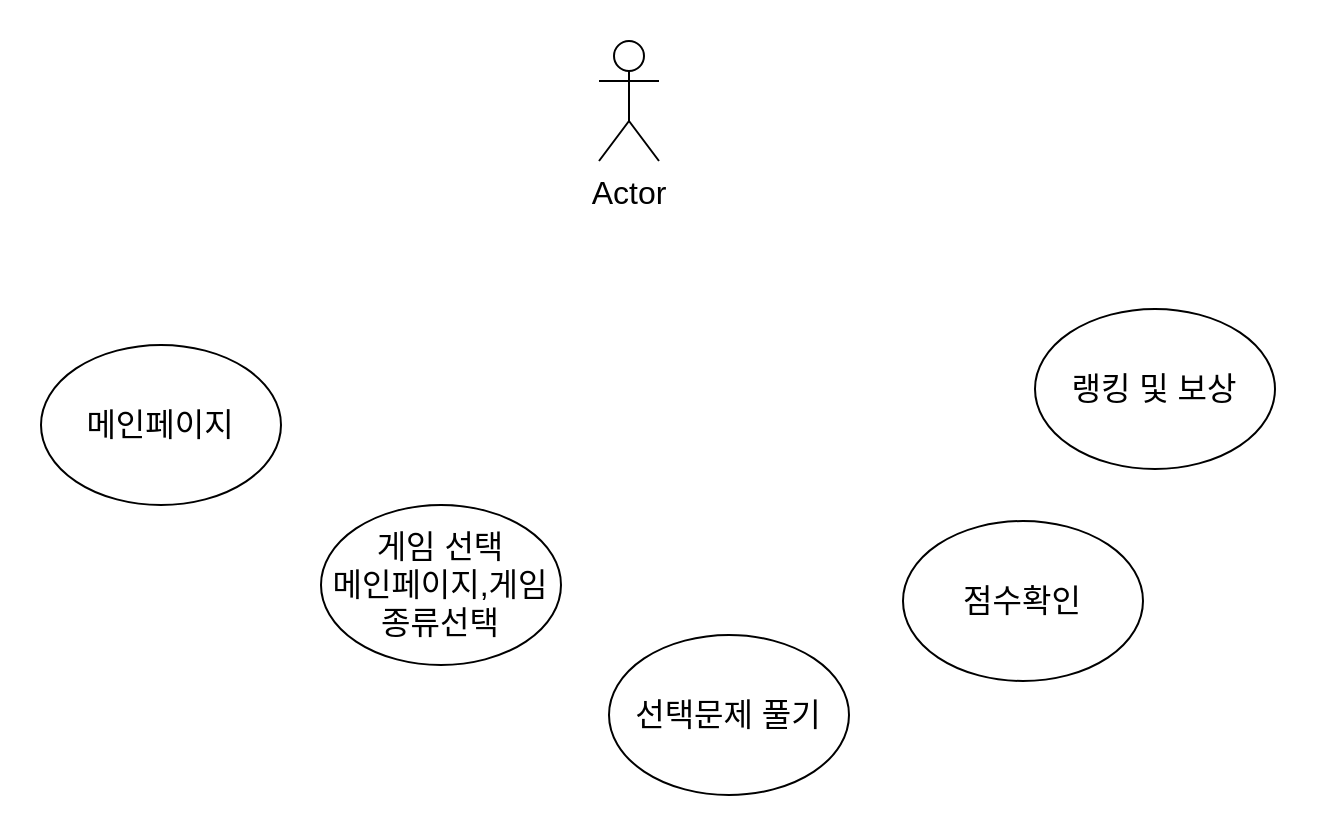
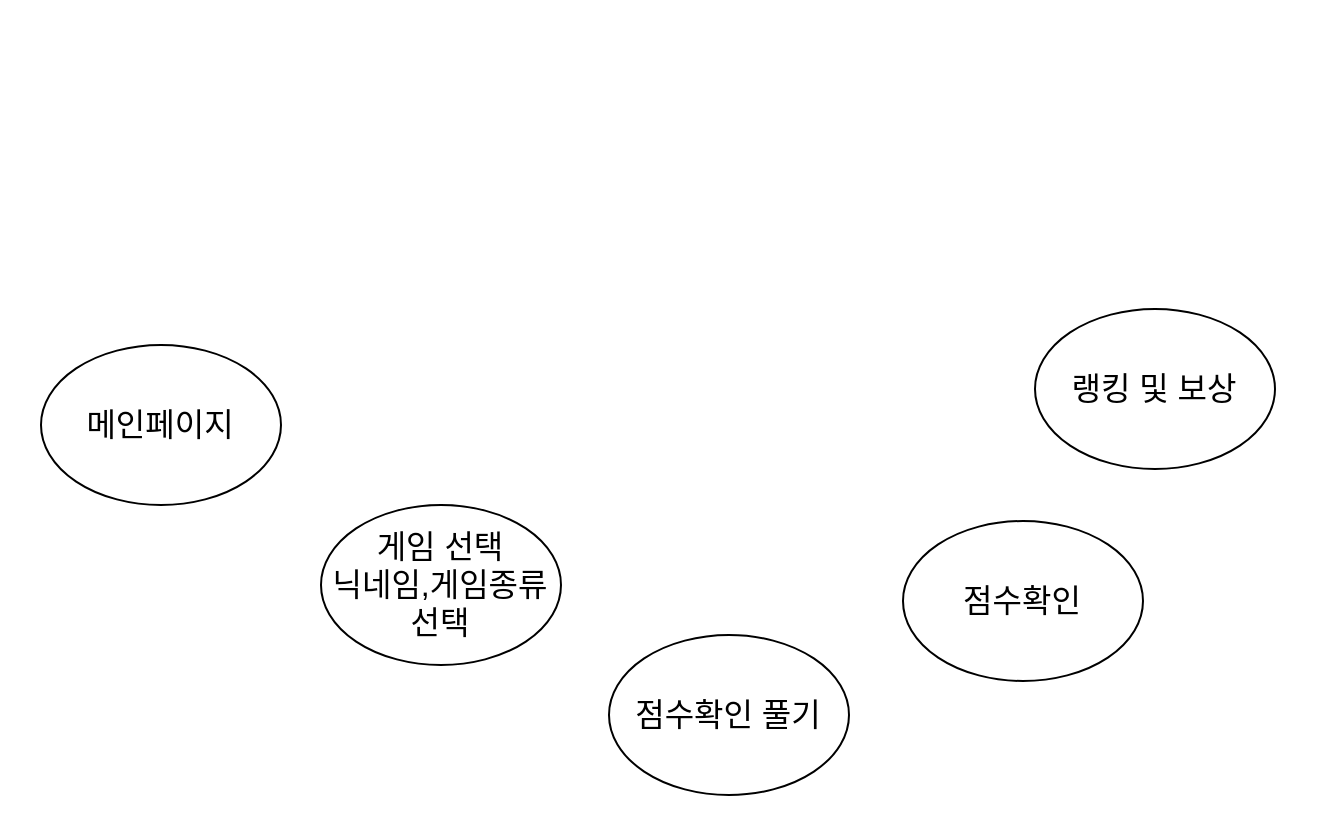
node "Actor": removed
node "게임 선택 메인페이지,게임종류선택": label "게임 선택 메인페이지,게임종류선택" -> "게임 선택 닉네임,게임종류선택"
node "선택문제 풀기": label "선택문제 풀기" -> "점수확인 풀기"
